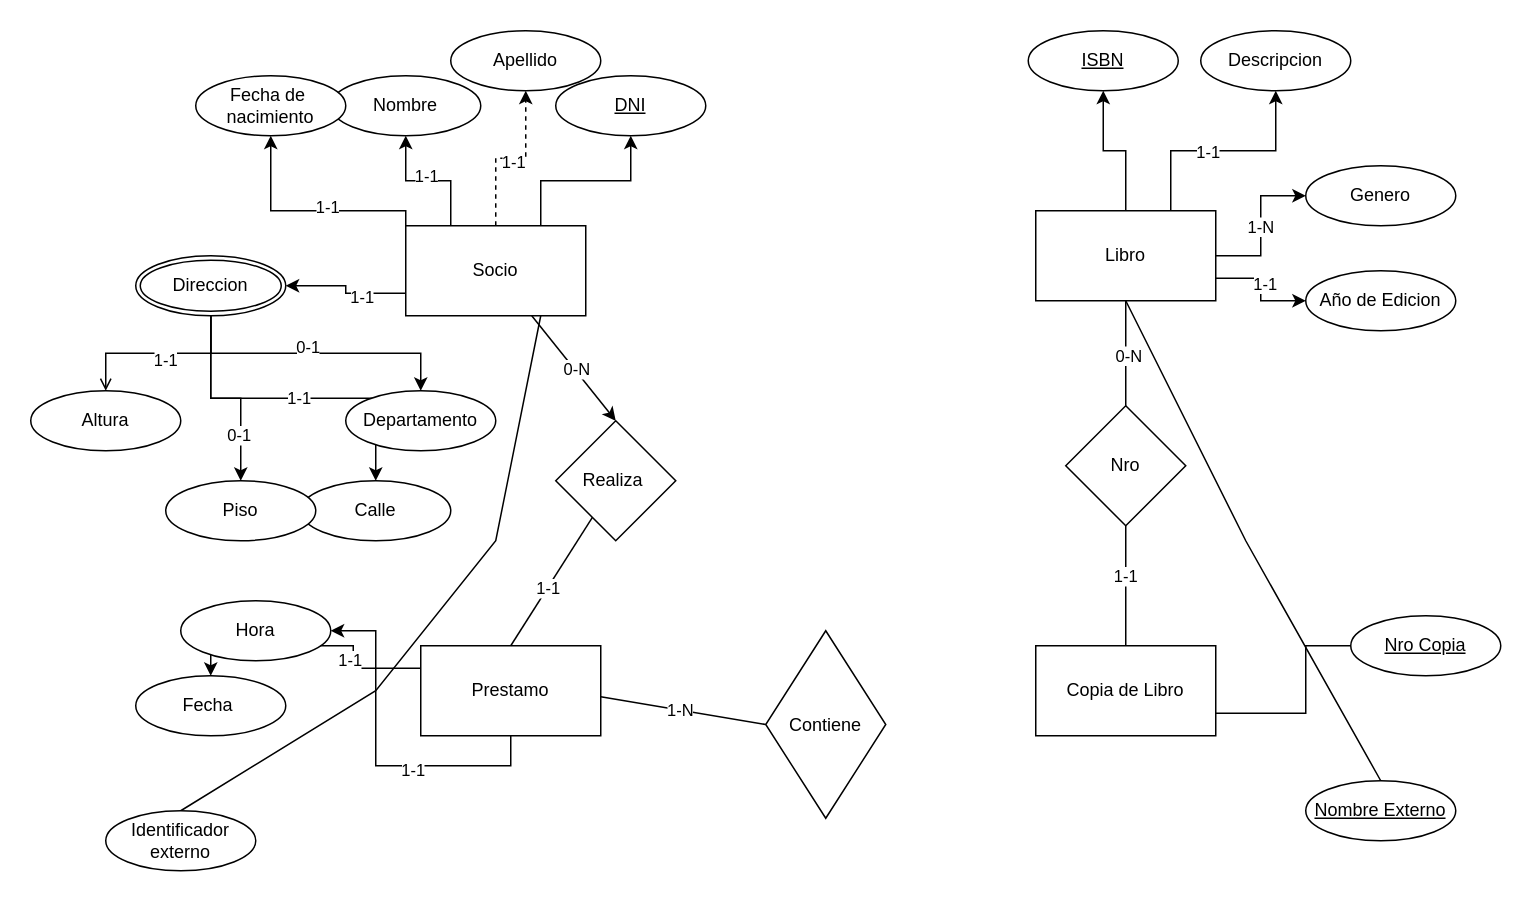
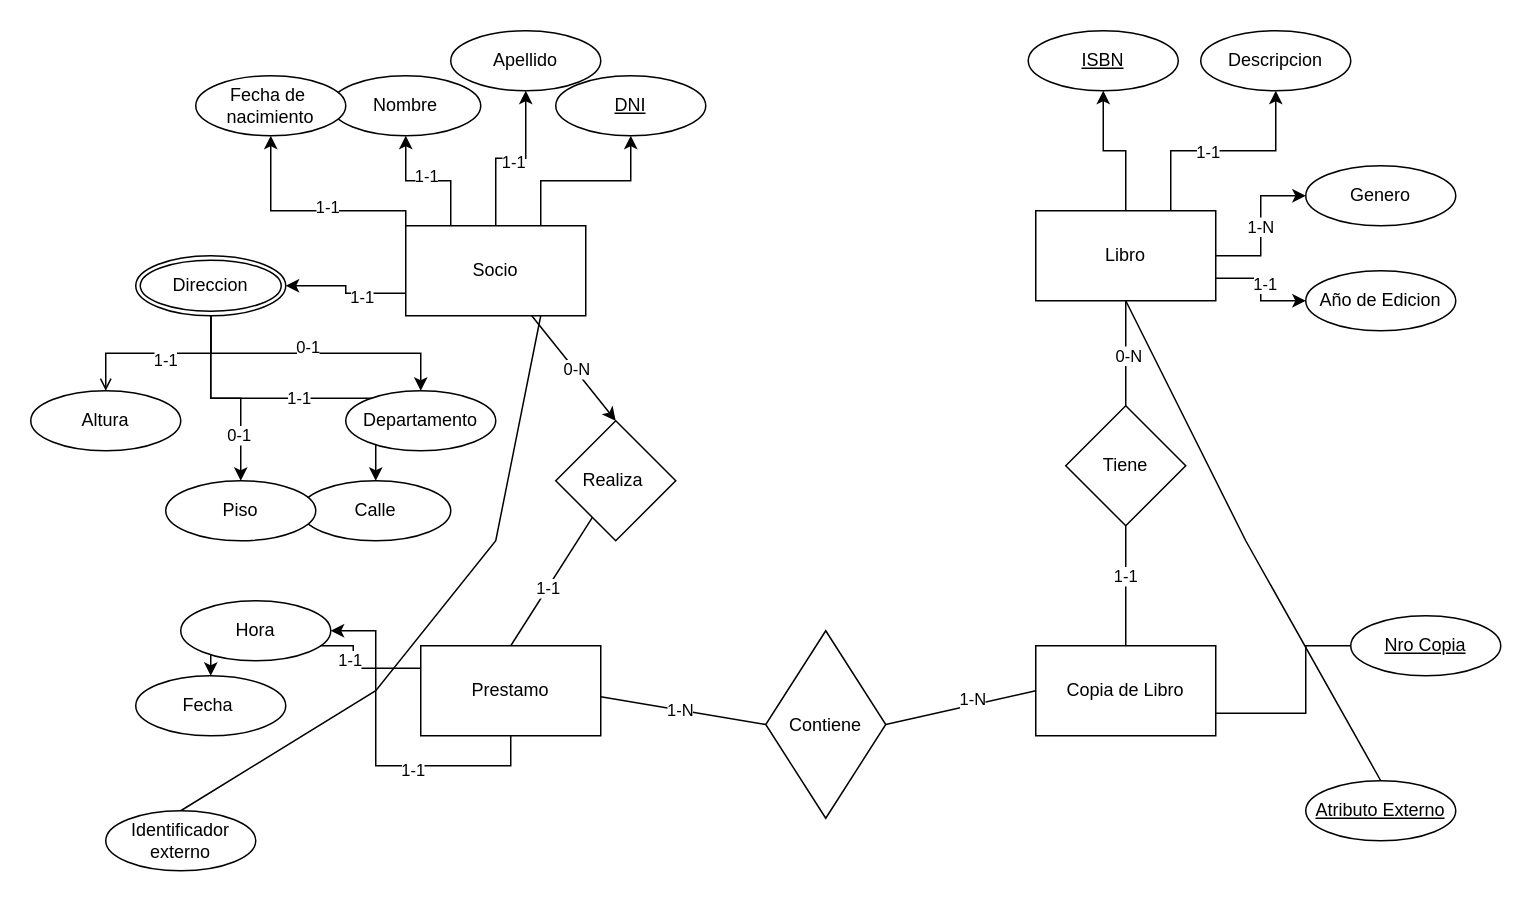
edge "Socio" -> "Apellido": style dashed -> solid
node "Nro": label "Nro" -> "Tiene"
edge "Copia de Libro" -- "Contiene": added, label "1-N"
node "Nombre Externo": label "Nombre Externo" -> "Atributo Externo"
